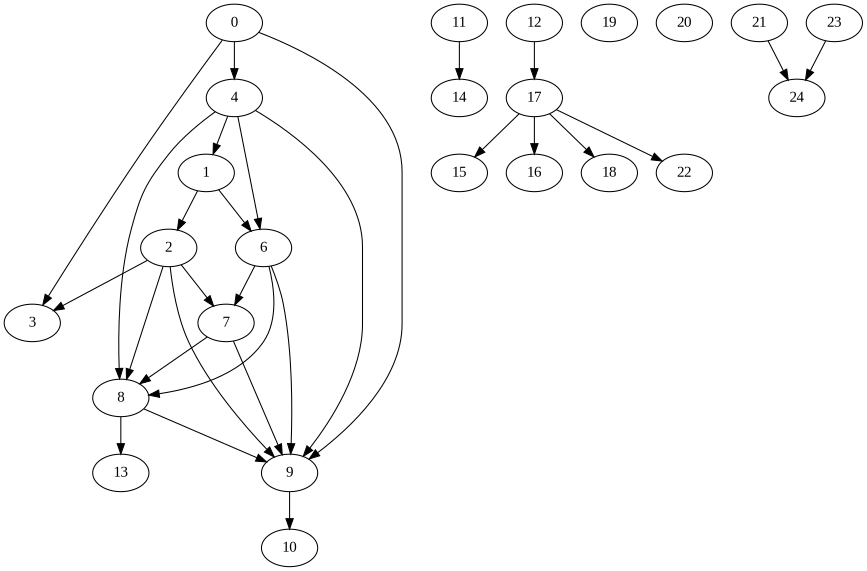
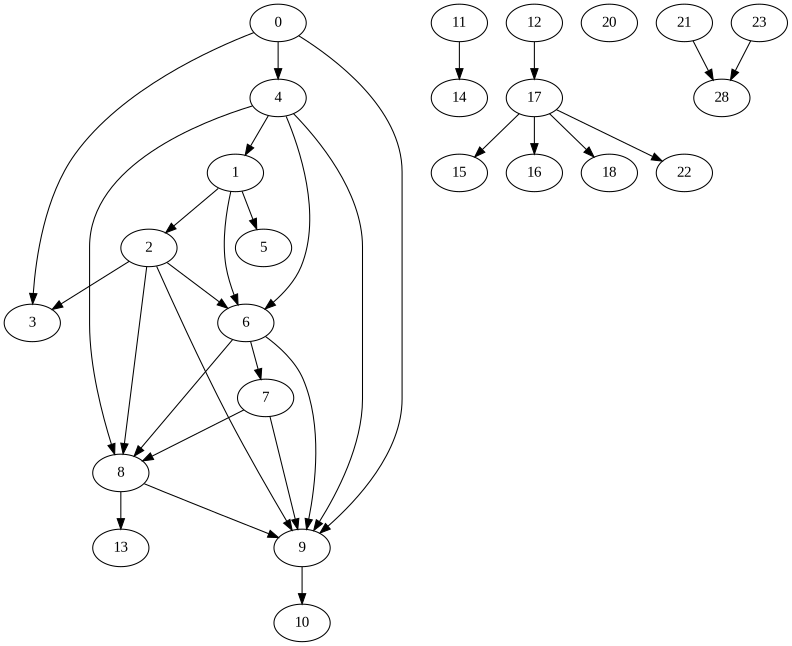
node "19": removed
node "24": label "24" -> "28"
node "5": added
edge "2" -> "7": now "2" -> "6"
